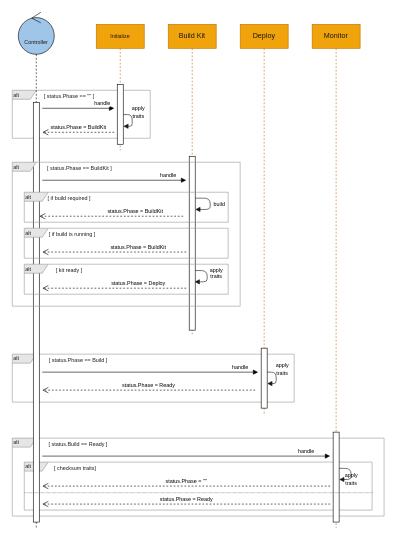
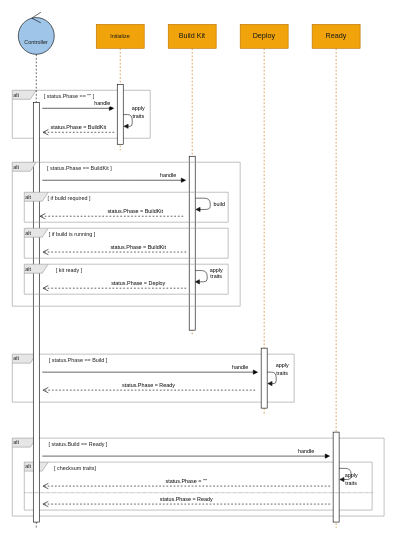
node "Monitor": label "Monitor" -> "Ready"
